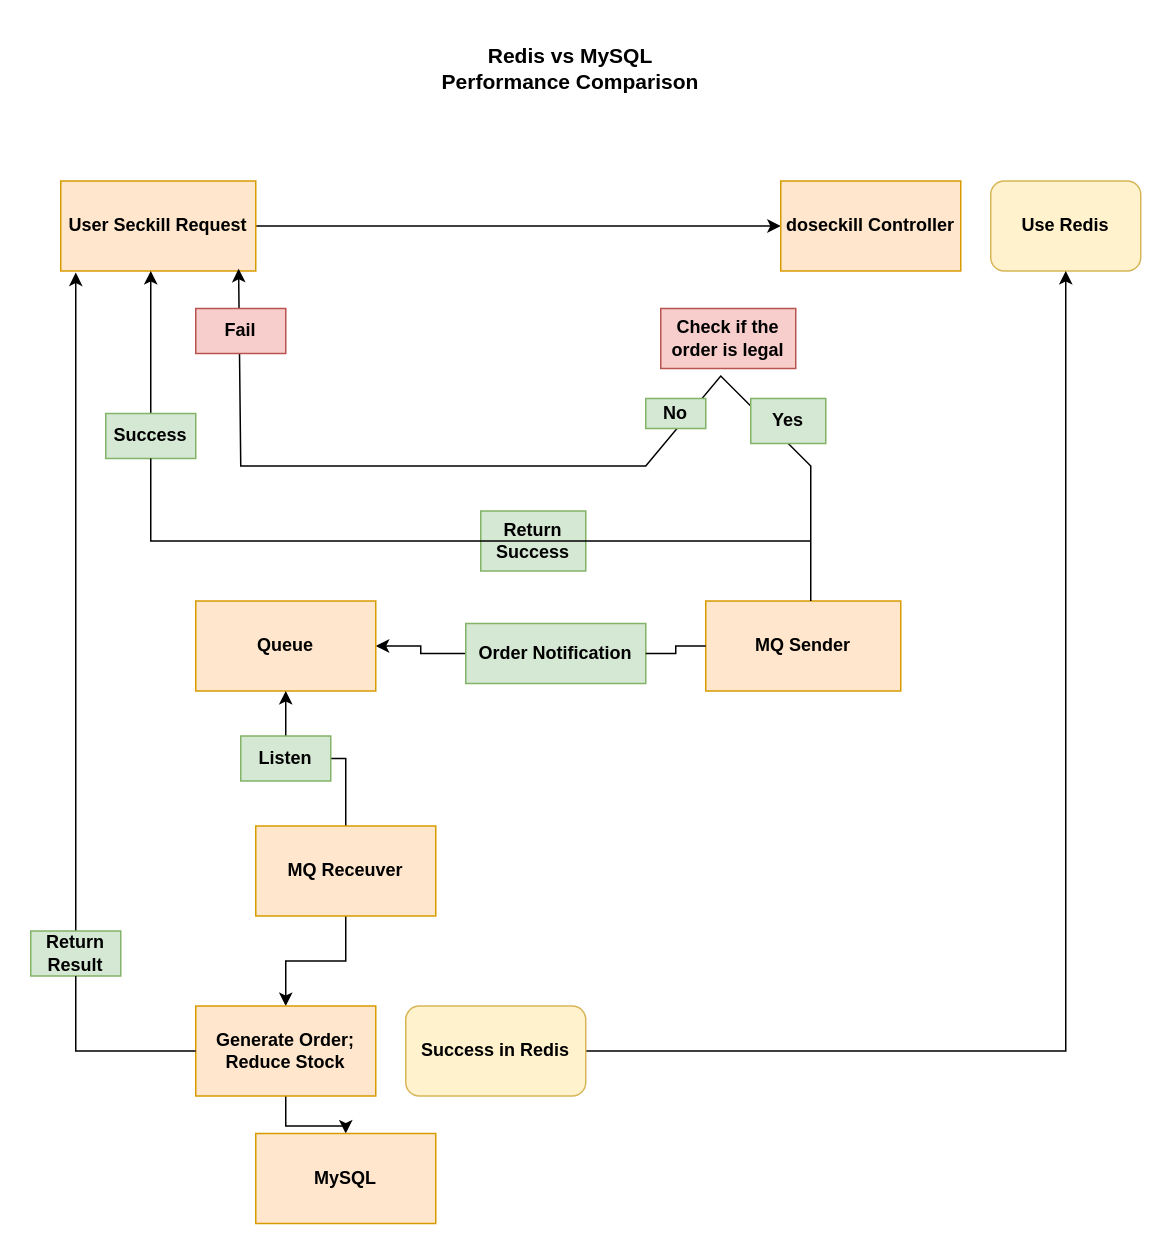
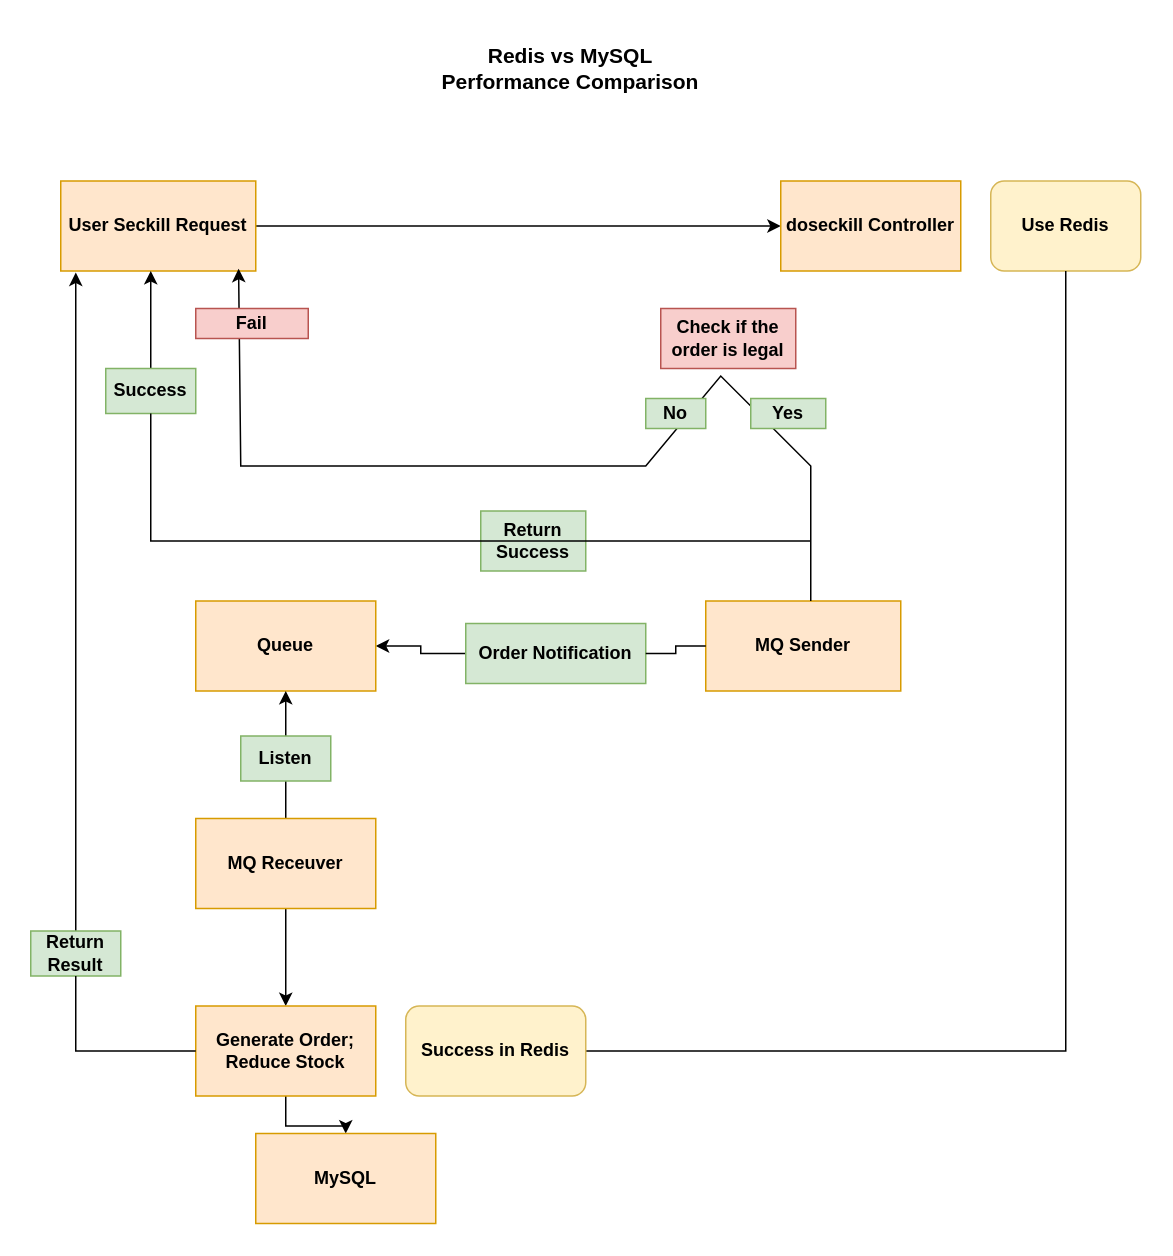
edge "Success in Redis" -> "Use Redis": arrowhead classic -> none
node "Fail": size 90x45 -> 113x30
node "Yes": size 75x45 -> 75x30
node "Success": moved (151, 436) -> (151, 391)
node "MQ Receuver": moved (346, 871) -> (286, 863)
